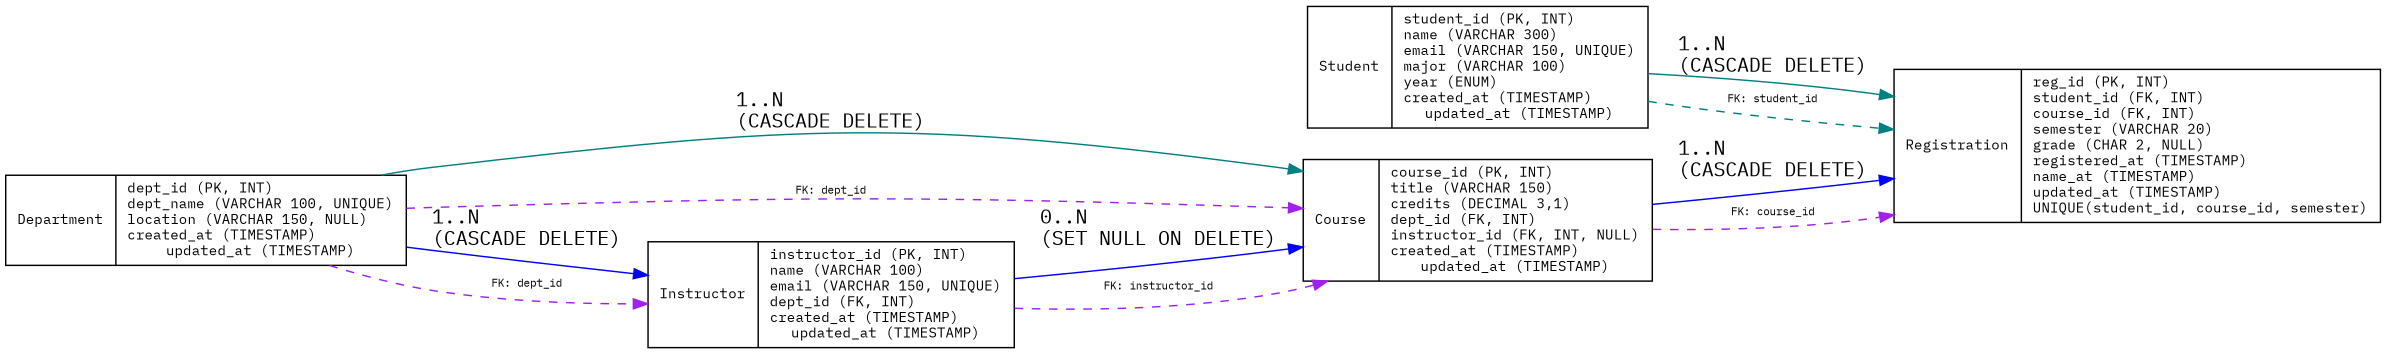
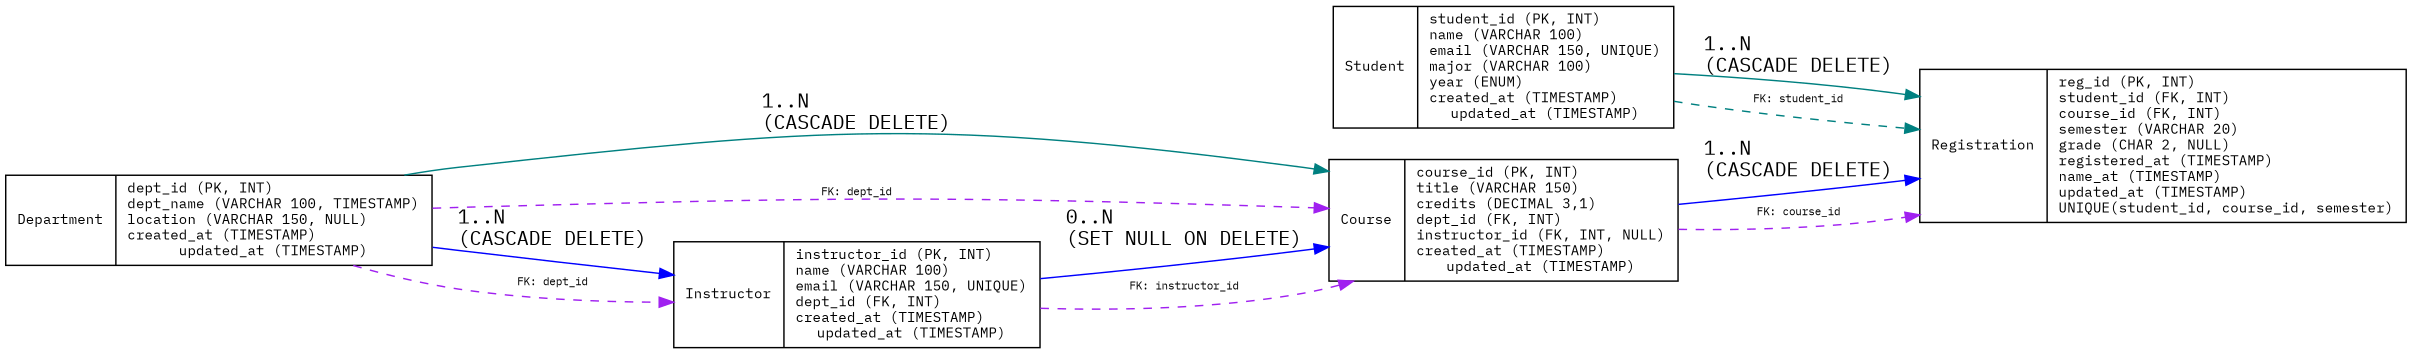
node "Student": text "name (VARCHAR 300)" -> "name (VARCHAR 100)"
node "Department": text "dept_name (VARCHAR 100, UNIQUE)" -> "dept_name (VARCHAR 100, TIMESTAMP)"
